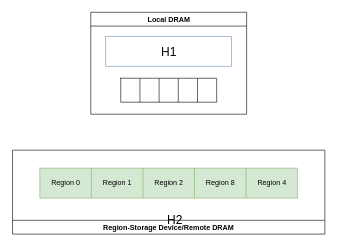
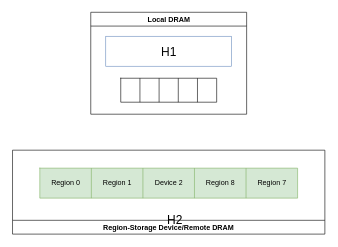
node "Region 2": label "Region 2" -> "Device 2"
node "Region 4": label "Region 4" -> "Region 7"
